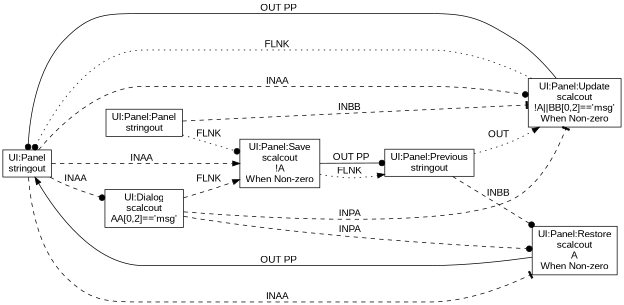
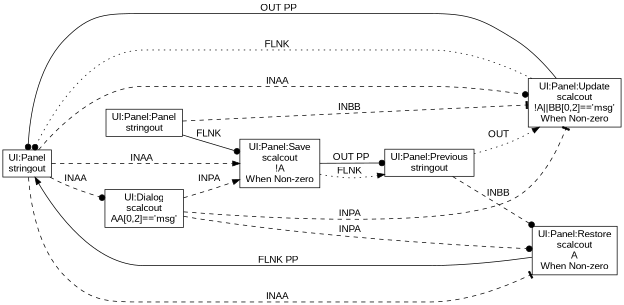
edge "UI:Panel:Panel stringout" -> "UI:Panel:Save scalcout !A When Non-zero": style dotted -> solid
edge "UI:Dialog scalcout AA[0,2]=='msg'" -> "UI:Panel:Save scalcout !A When Non-zero": label "FLNK  " -> "INPA  "
edge "UI:Panel:Restore scalcout A When Non-zero" -> "UI:Panel stringout": label "OUT PP " -> "FLNK PP "
